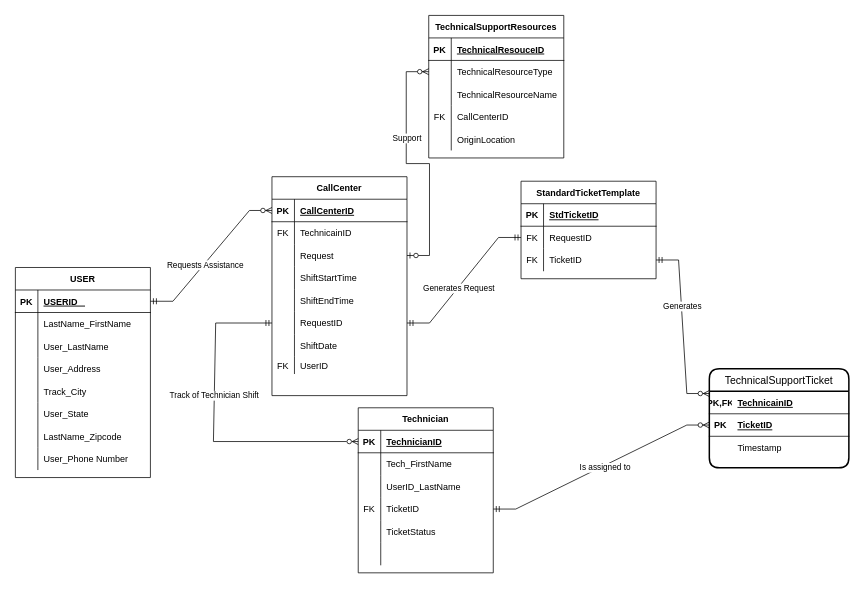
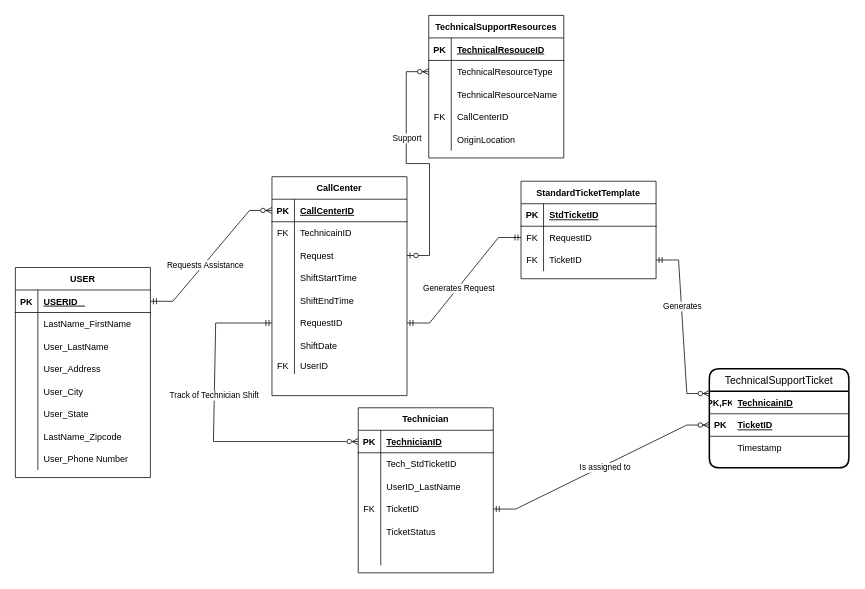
node "Track_City": label "Track_City" -> "User_City"
node "Tech_FirstName": label "Tech_FirstName" -> "Tech_StdTicketID"
